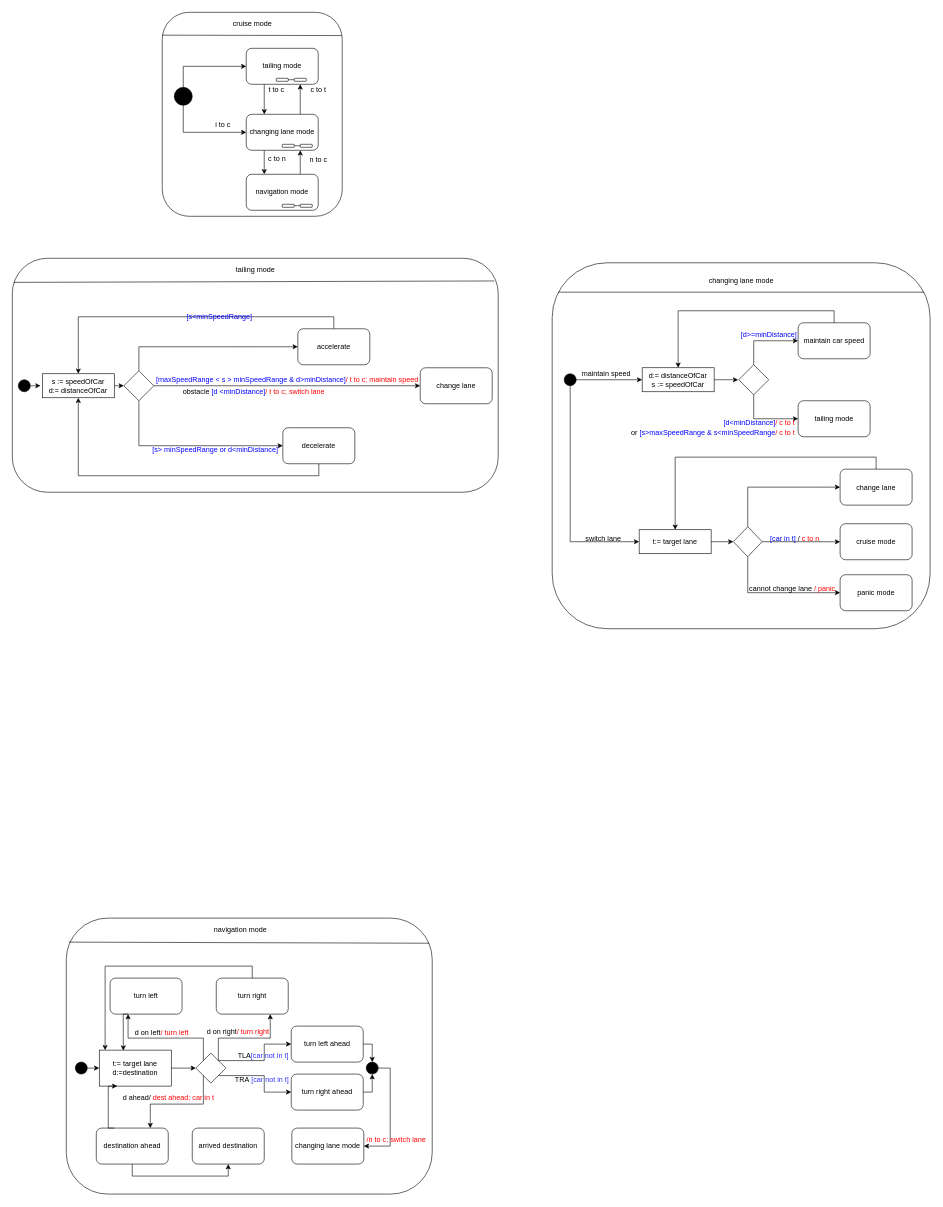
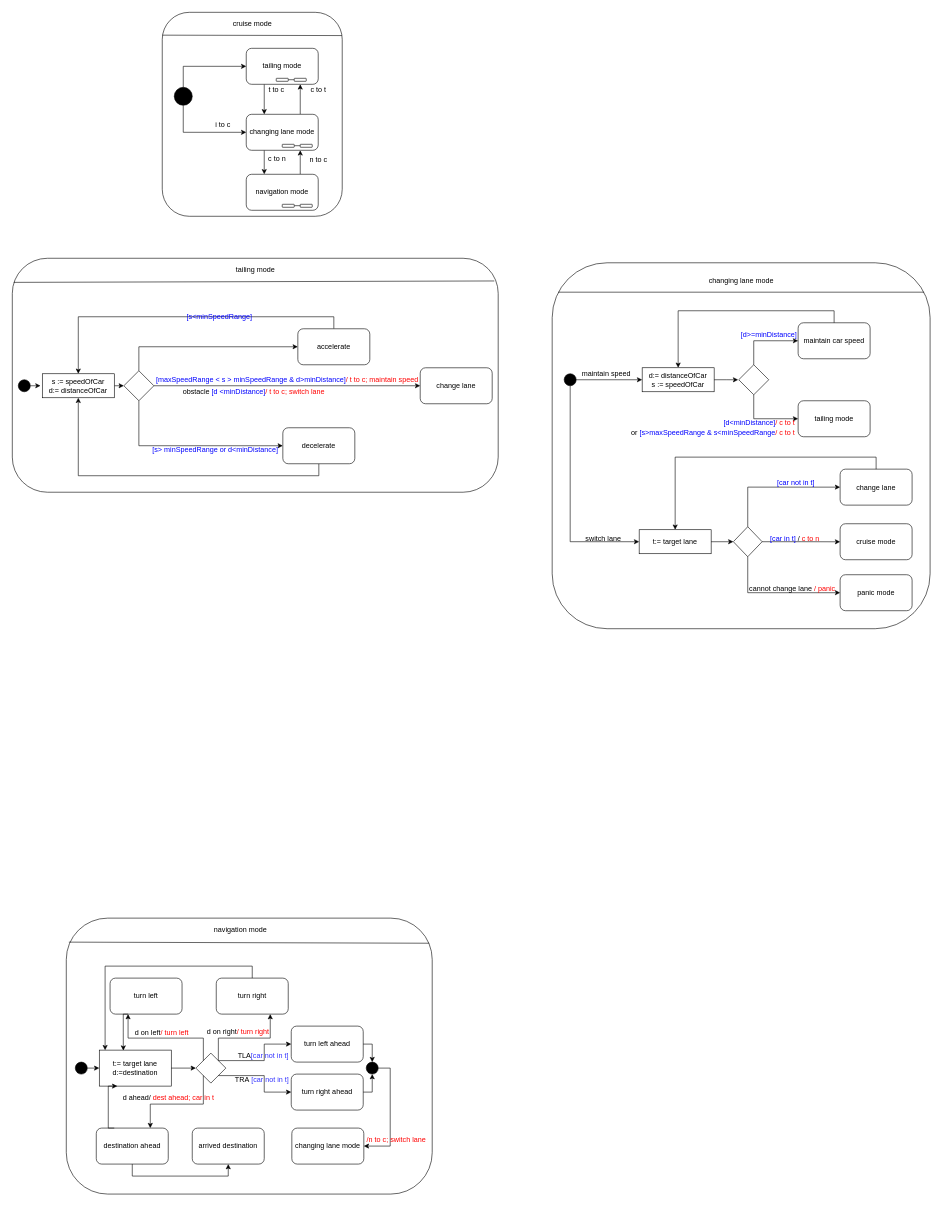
node "[car not in t]": added
